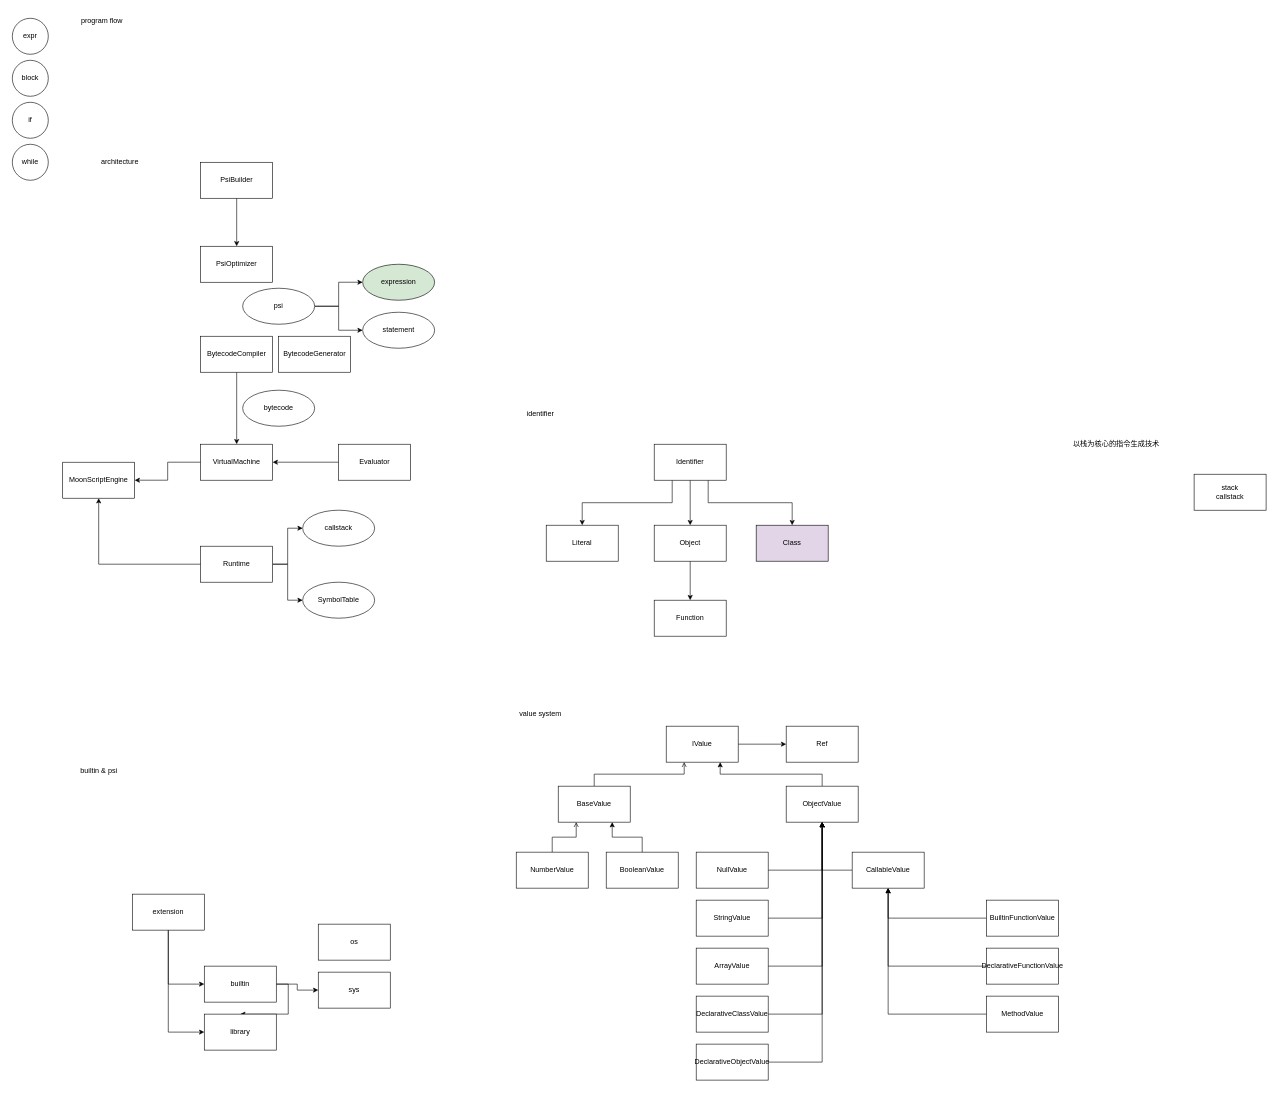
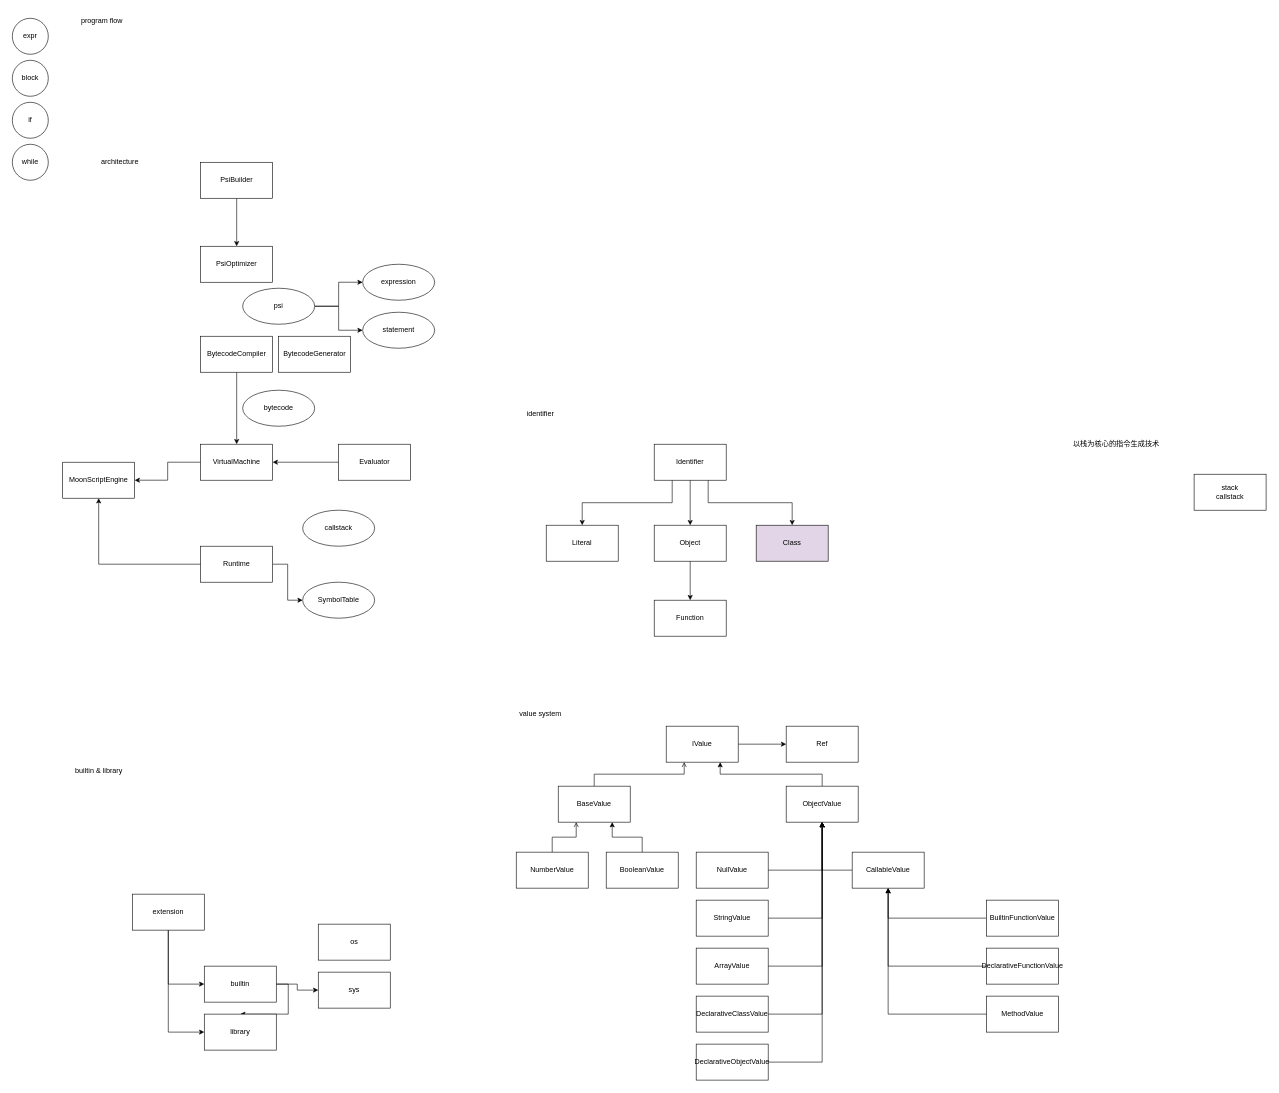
node "expression": fillcolor #d5e8d4 -> #ffffff
edge "Runtime" -> "callstack": removed
node "builtin & psi": label "builtin & psi" -> "builtin & library"
